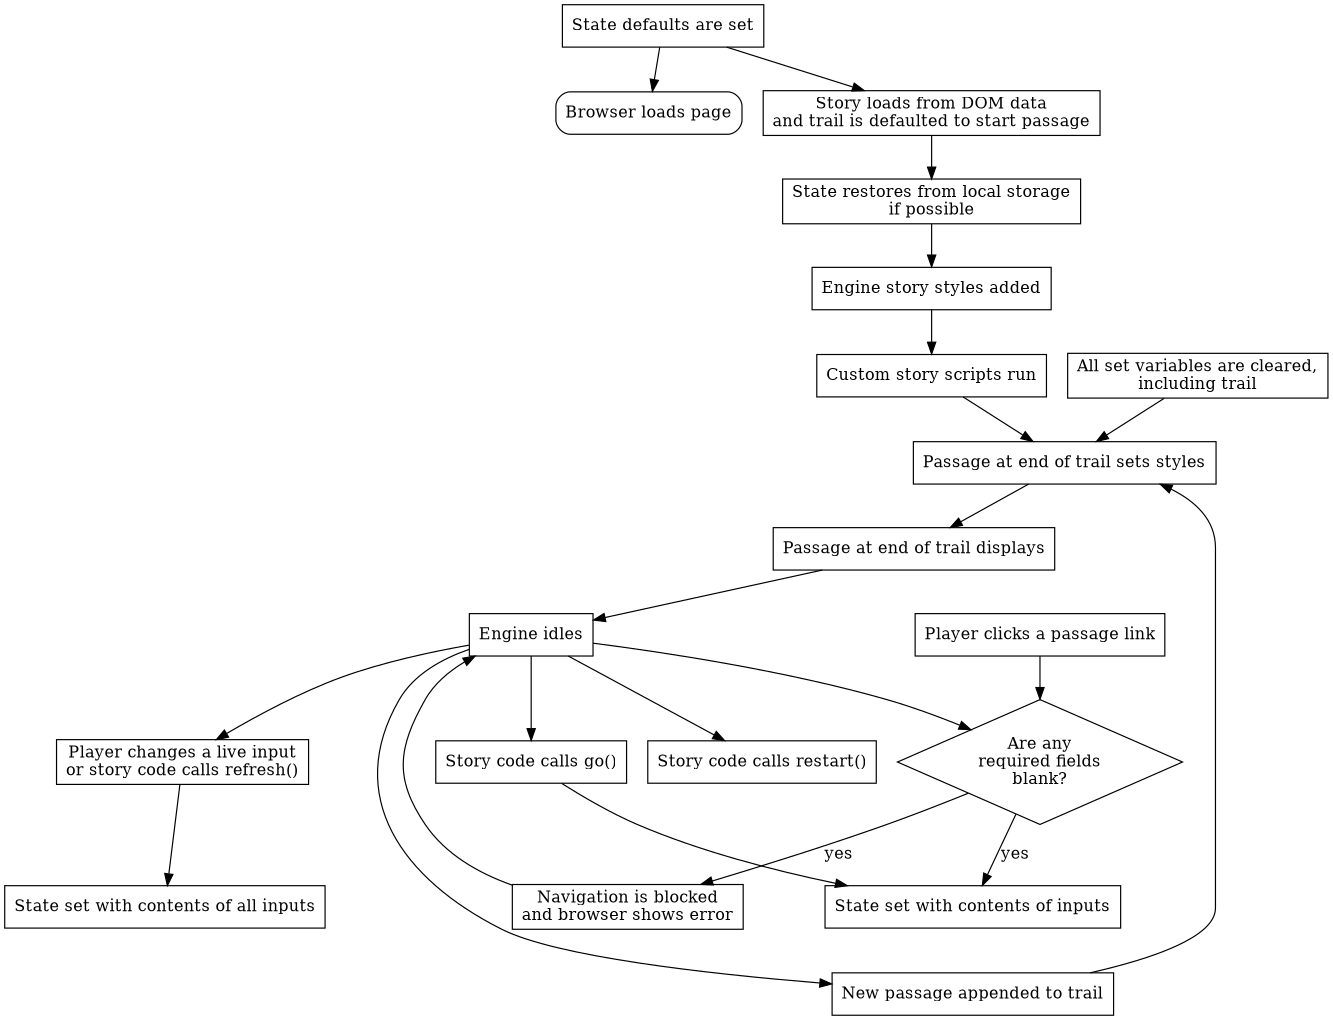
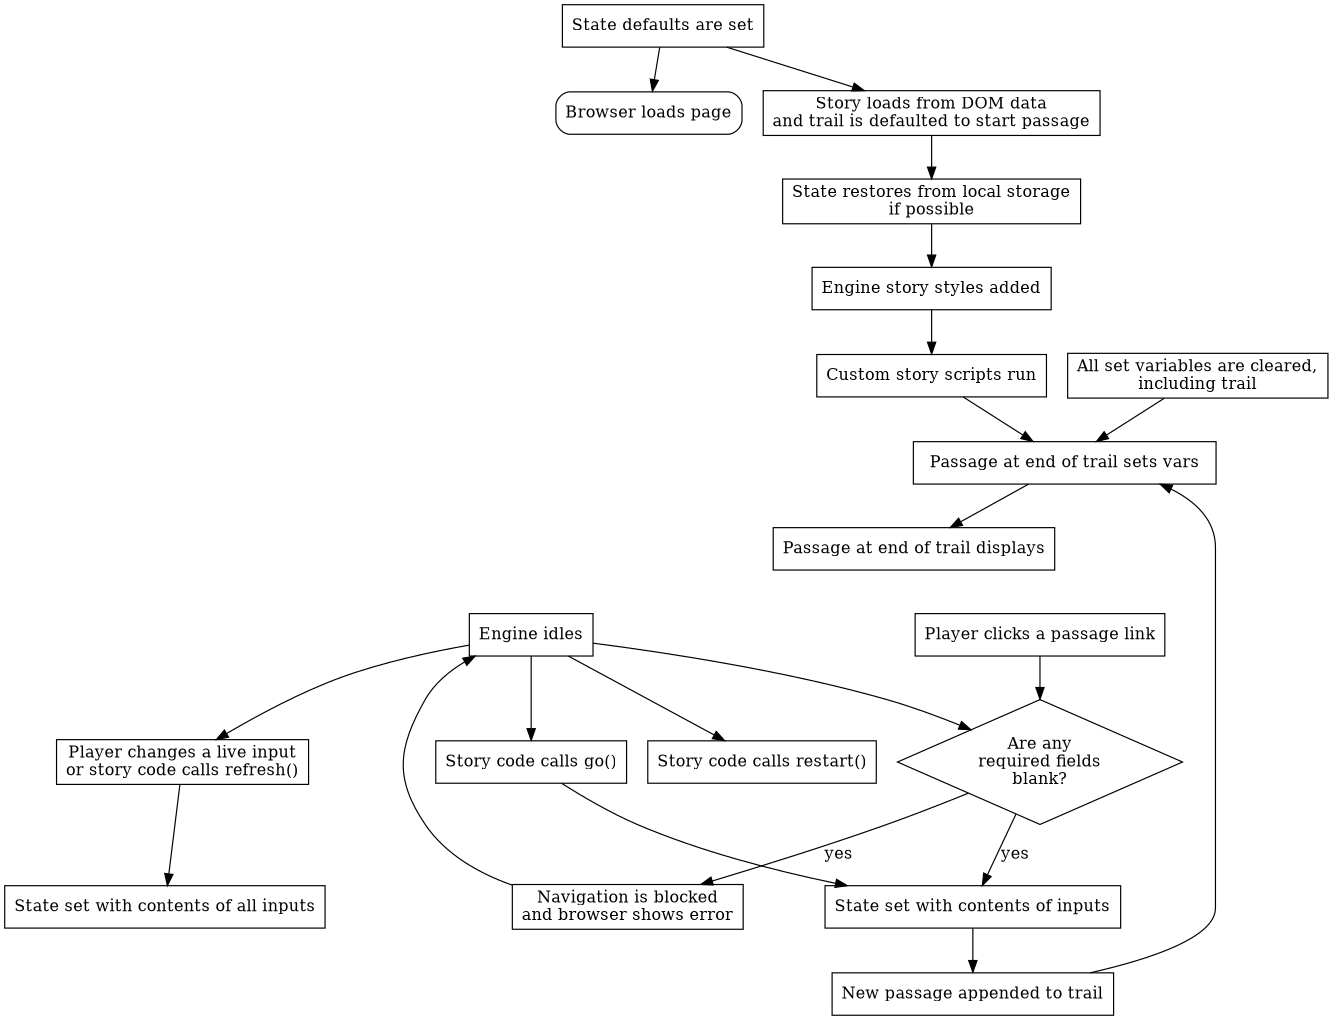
node "Passage at end of trail sets styles": label "Passage at end of trail sets styles" -> "Passage at end of trail sets vars"
edge "Passage at end of trail displays" -> "Engine idles": removed
edge "Engine idles" -> "New passage appended to trail": now "State set with contents of inputs" -> "New passage appended to trail"
